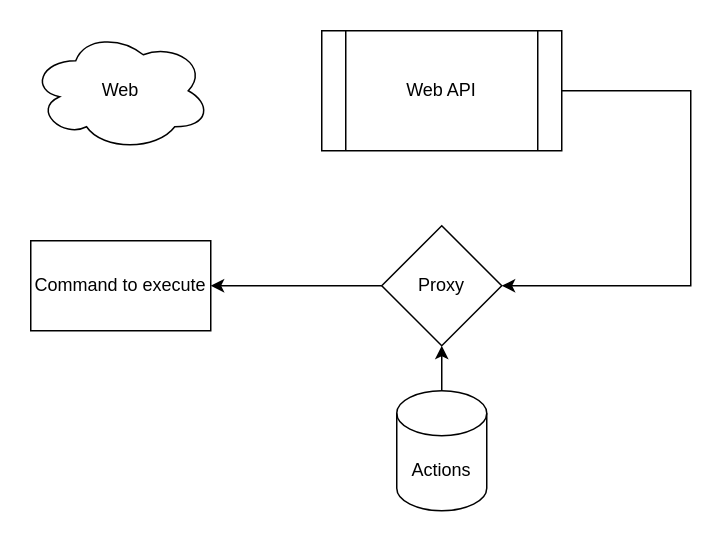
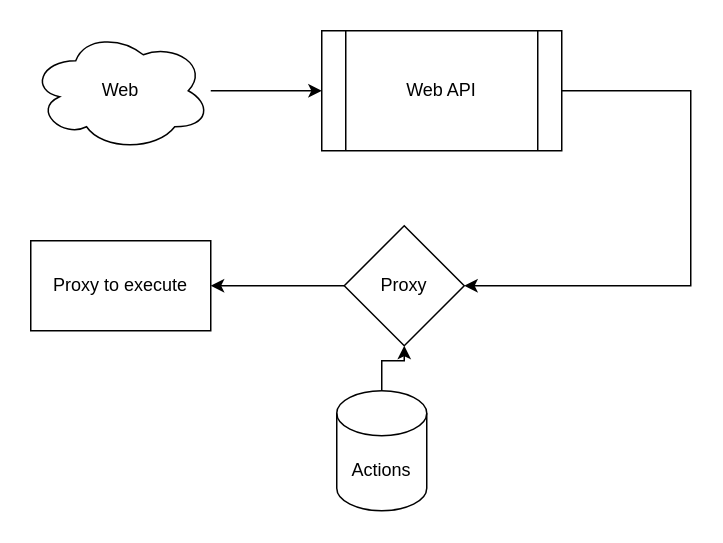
edge "Web" -> "Web API": added
node "Command to execute": label "Command to execute" -> "Proxy to execute"
node "Proxy": moved (442, 286) -> (404, 286)
node "Actions": moved (442, 451) -> (382, 451)
